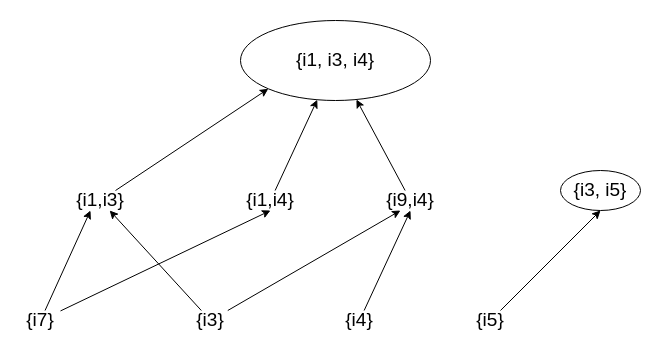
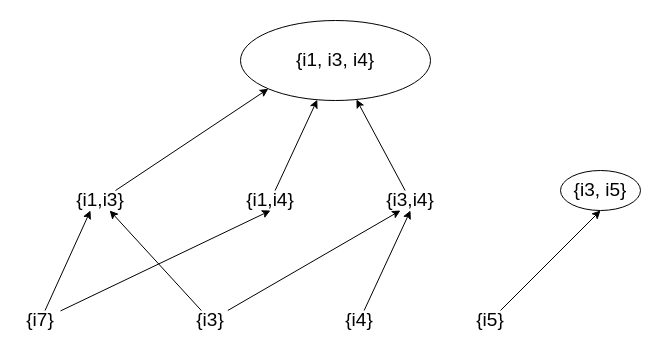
node "{i9,i4}": label "{i9,i4}" -> "{i3,i4}"
